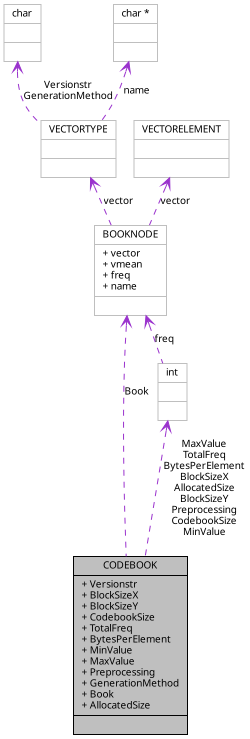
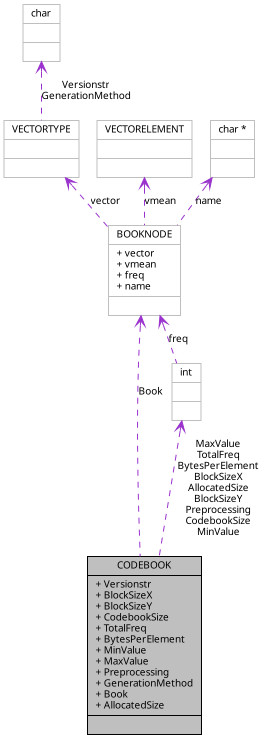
edge "VECTORTYPE" -> "char *": now "BOOKNODE" -> "char *"
edge "BOOKNODE" -> "VECTORELEMENT": label "vector" -> "vmean"
